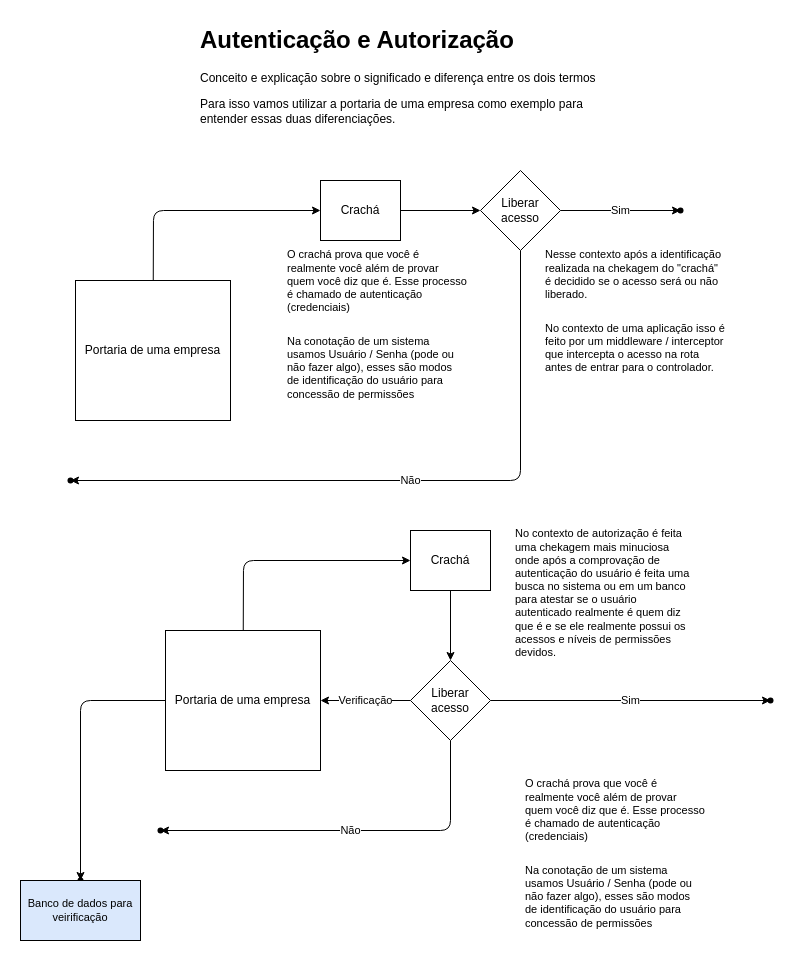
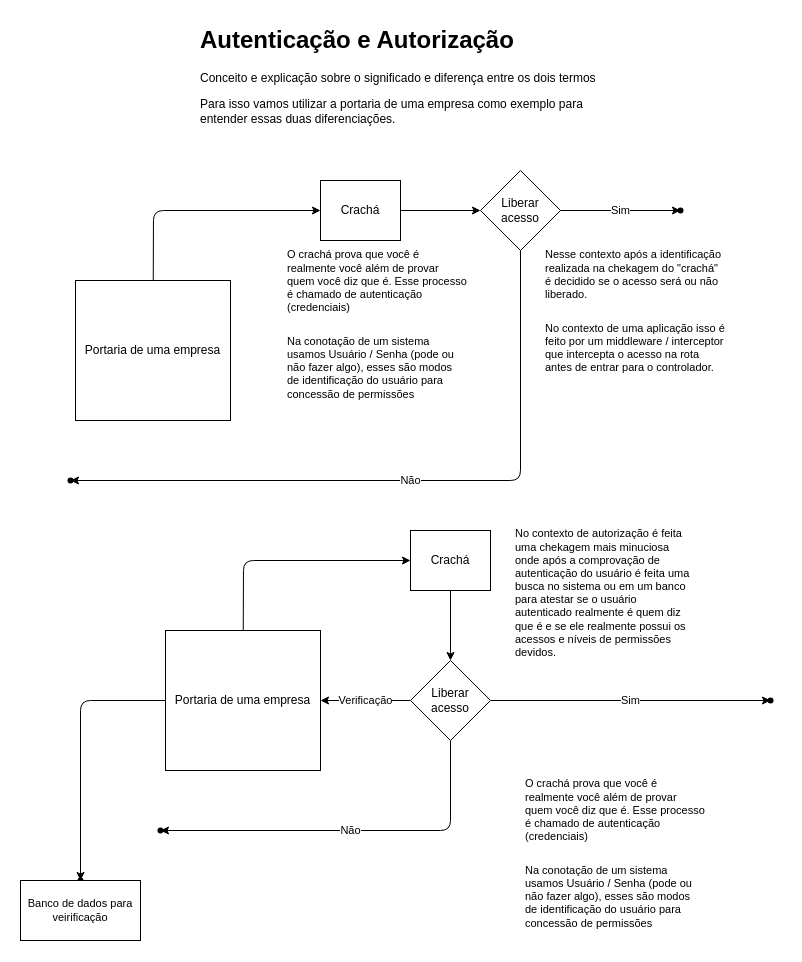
node "Banco de dados para veirificação": fillcolor #dae8fc -> #ffffff
